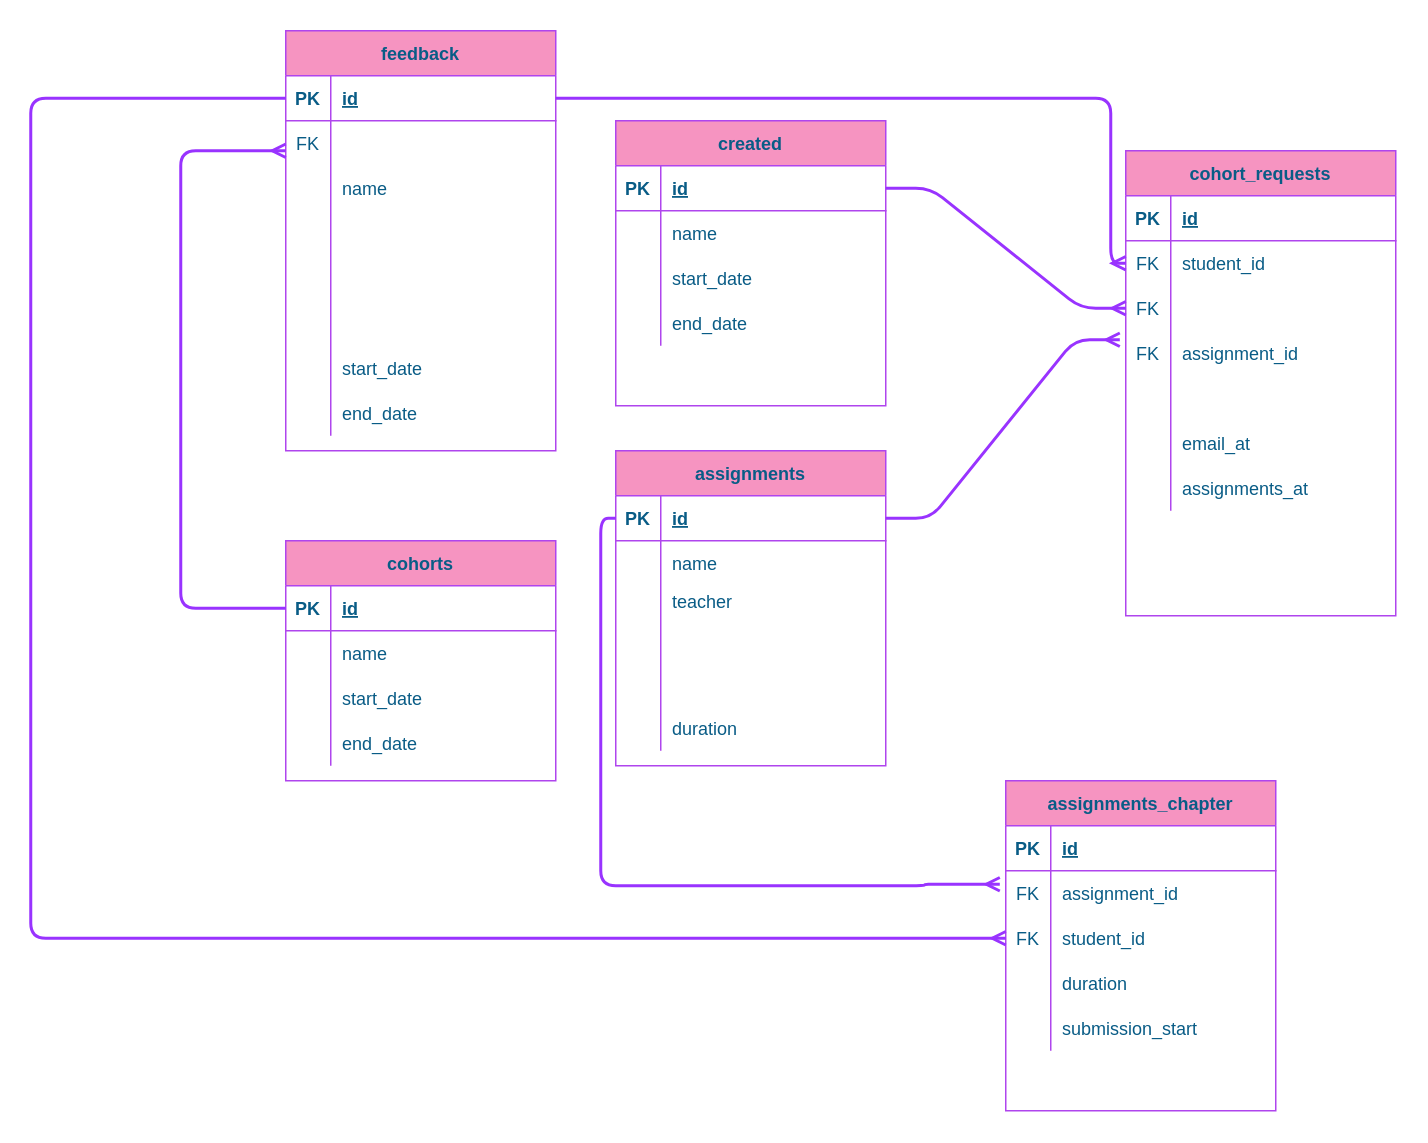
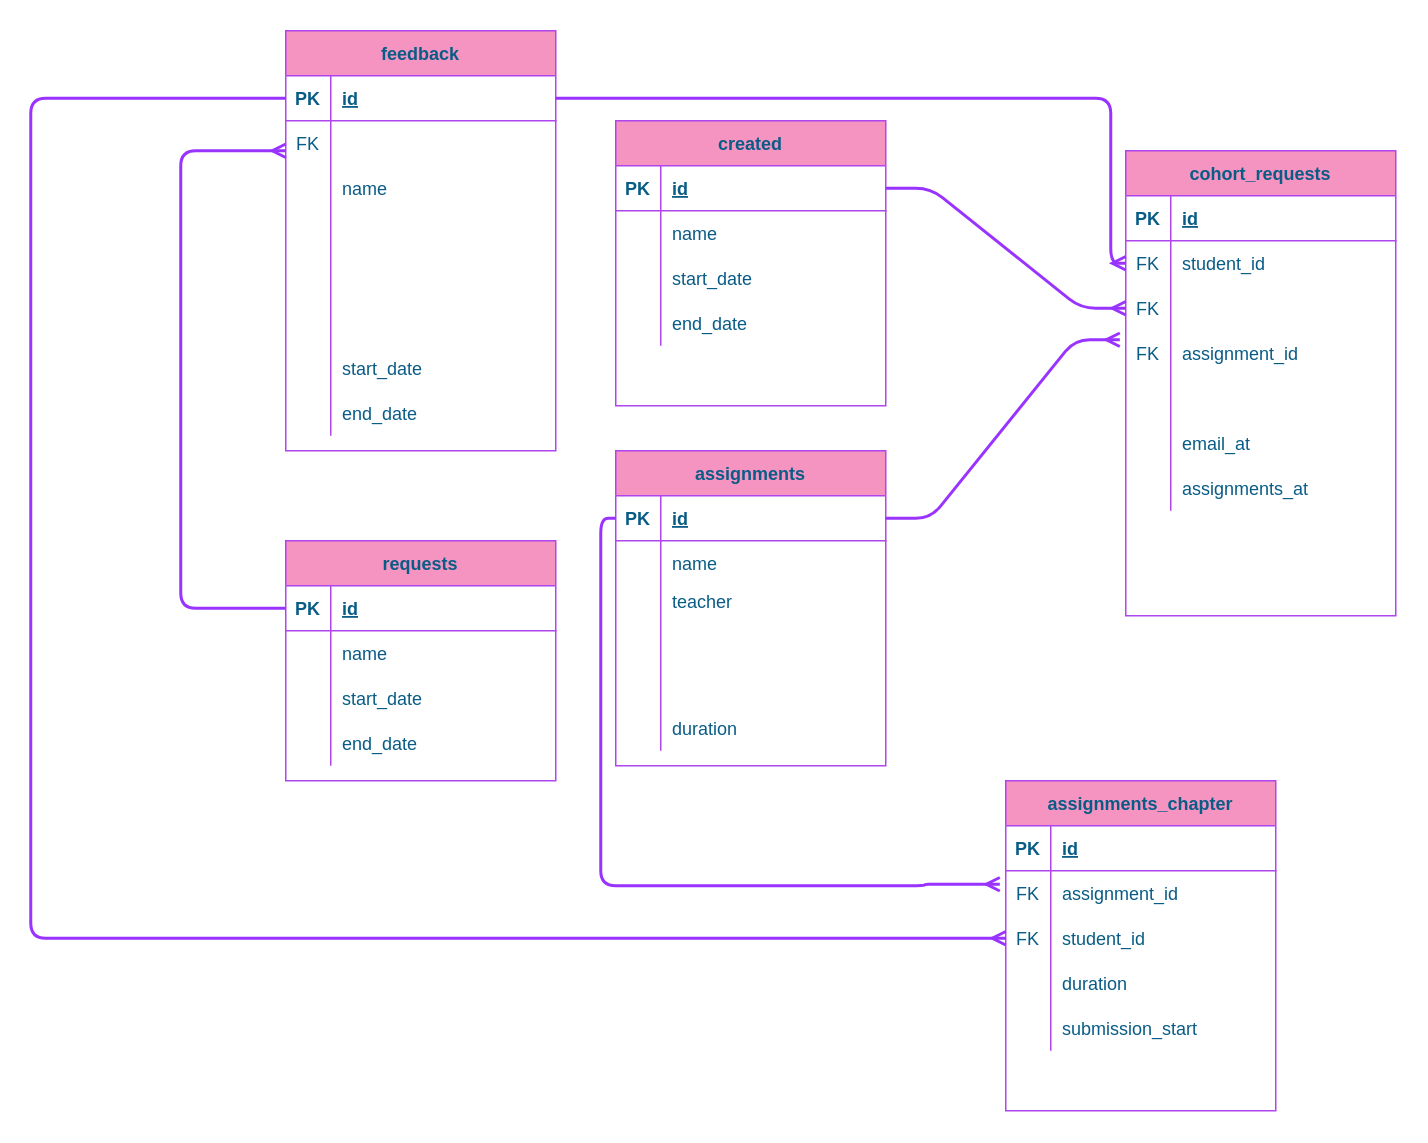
node "cohorts": label "cohorts" -> "requests"
